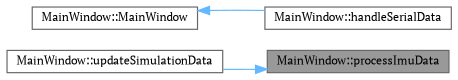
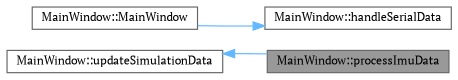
edge "MainWindow::handleSerialData" -> "MainWindow::MainWindow": reversed
edge "MainWindow::updateSimulationData" -> "MainWindow::processImuData": reversed
